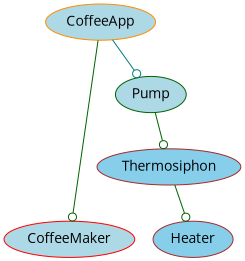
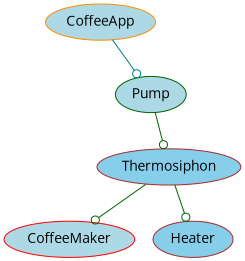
edge "CoffeeApp" -> "CoffeeMaker": now "Thermosiphon" -> "CoffeeMaker"
